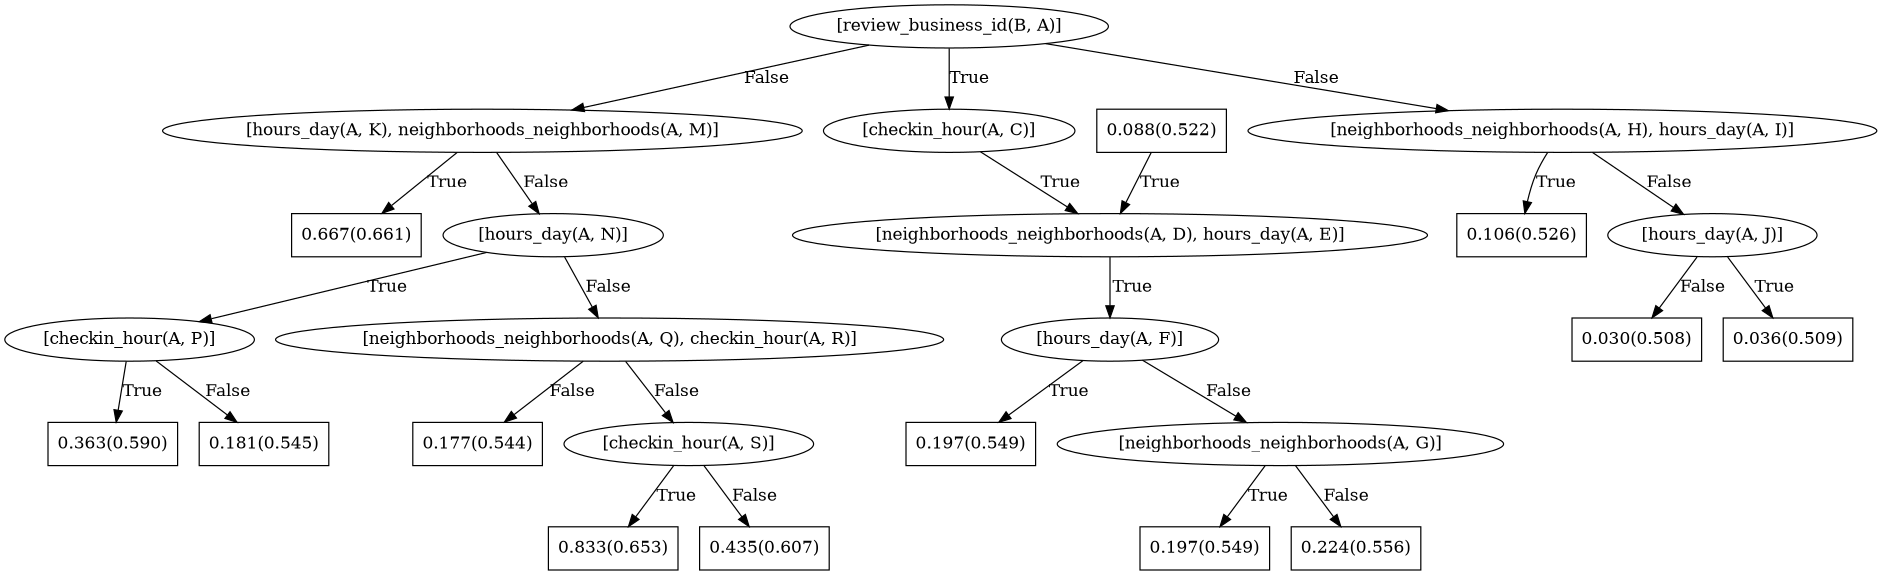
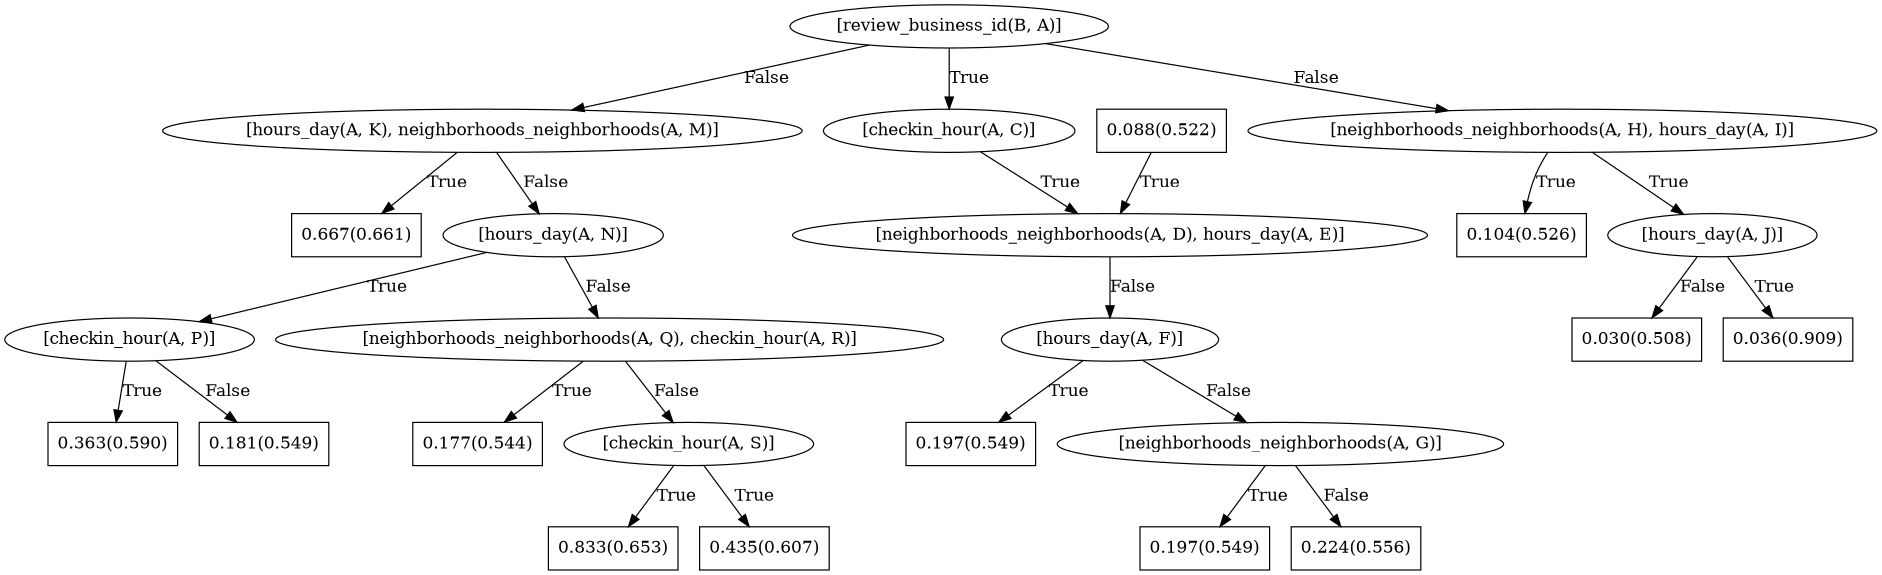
edge "[neighborhoods_neighborhoods(A, H), hours_day(A, I)]" -> "[hours_day(A, J)]": label "False" -> "True"
node "0.106(0.526)": label "0.106(0.526)" -> "0.104(0.526)"
edge "[neighborhoods_neighborhoods(A, D), hours_day(A, E)]" -> "[hours_day(A, F)]": label "True" -> "False"
node "0.036(0.509)": label "0.036(0.509)" -> "0.036(0.909)"
edge "[neighborhoods_neighborhoods(A, Q), checkin_hour(A, R)]" -> "0.177(0.544)": label "False" -> "True"
node "0.181(0.545)": label "0.181(0.545)" -> "0.181(0.549)"
edge "[checkin_hour(A, S)]" -> "0.435(0.607)": label "False" -> "True"
